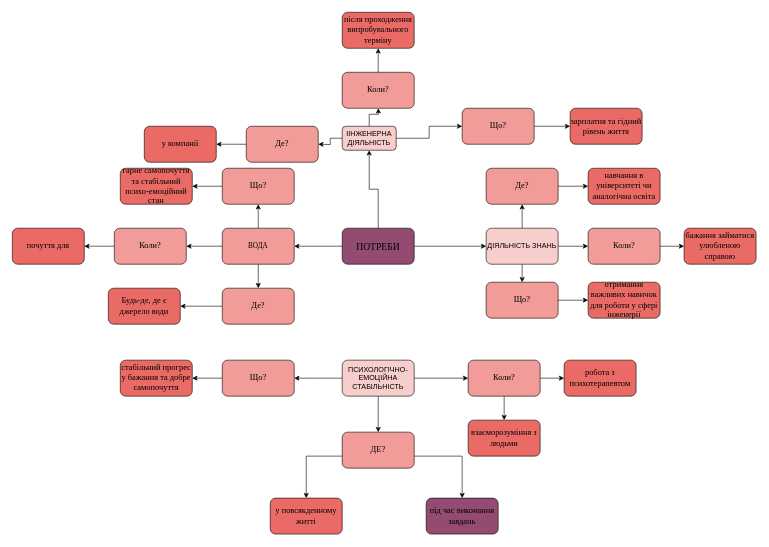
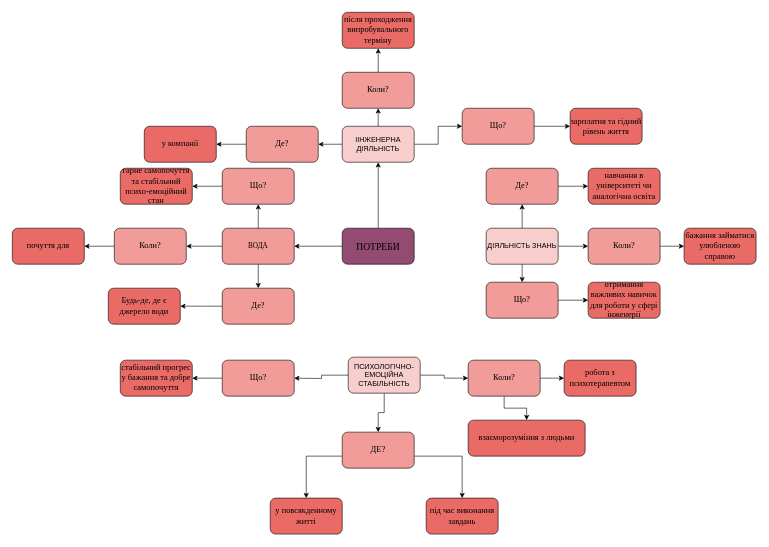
node "ІІНЖЕНЕРНА ДІЯЛЬНІСТЬ": size 54x24 -> 72x36
edge "ПОТРЕБИ" -> "ДІЯЛЬНІСТЬ ЗНАНЬ": removed
node "ПСИХОЛОГІЧНО-ЕМОЦІЙНА СТАБІЛЬНІСТЬ": moved (378, 378) -> (384, 375)
node "взаєморозуміння з людьми": size 72x36 -> 117x36
node "під час виконання завдань": fillcolor #944b72 -> #ea6b66
